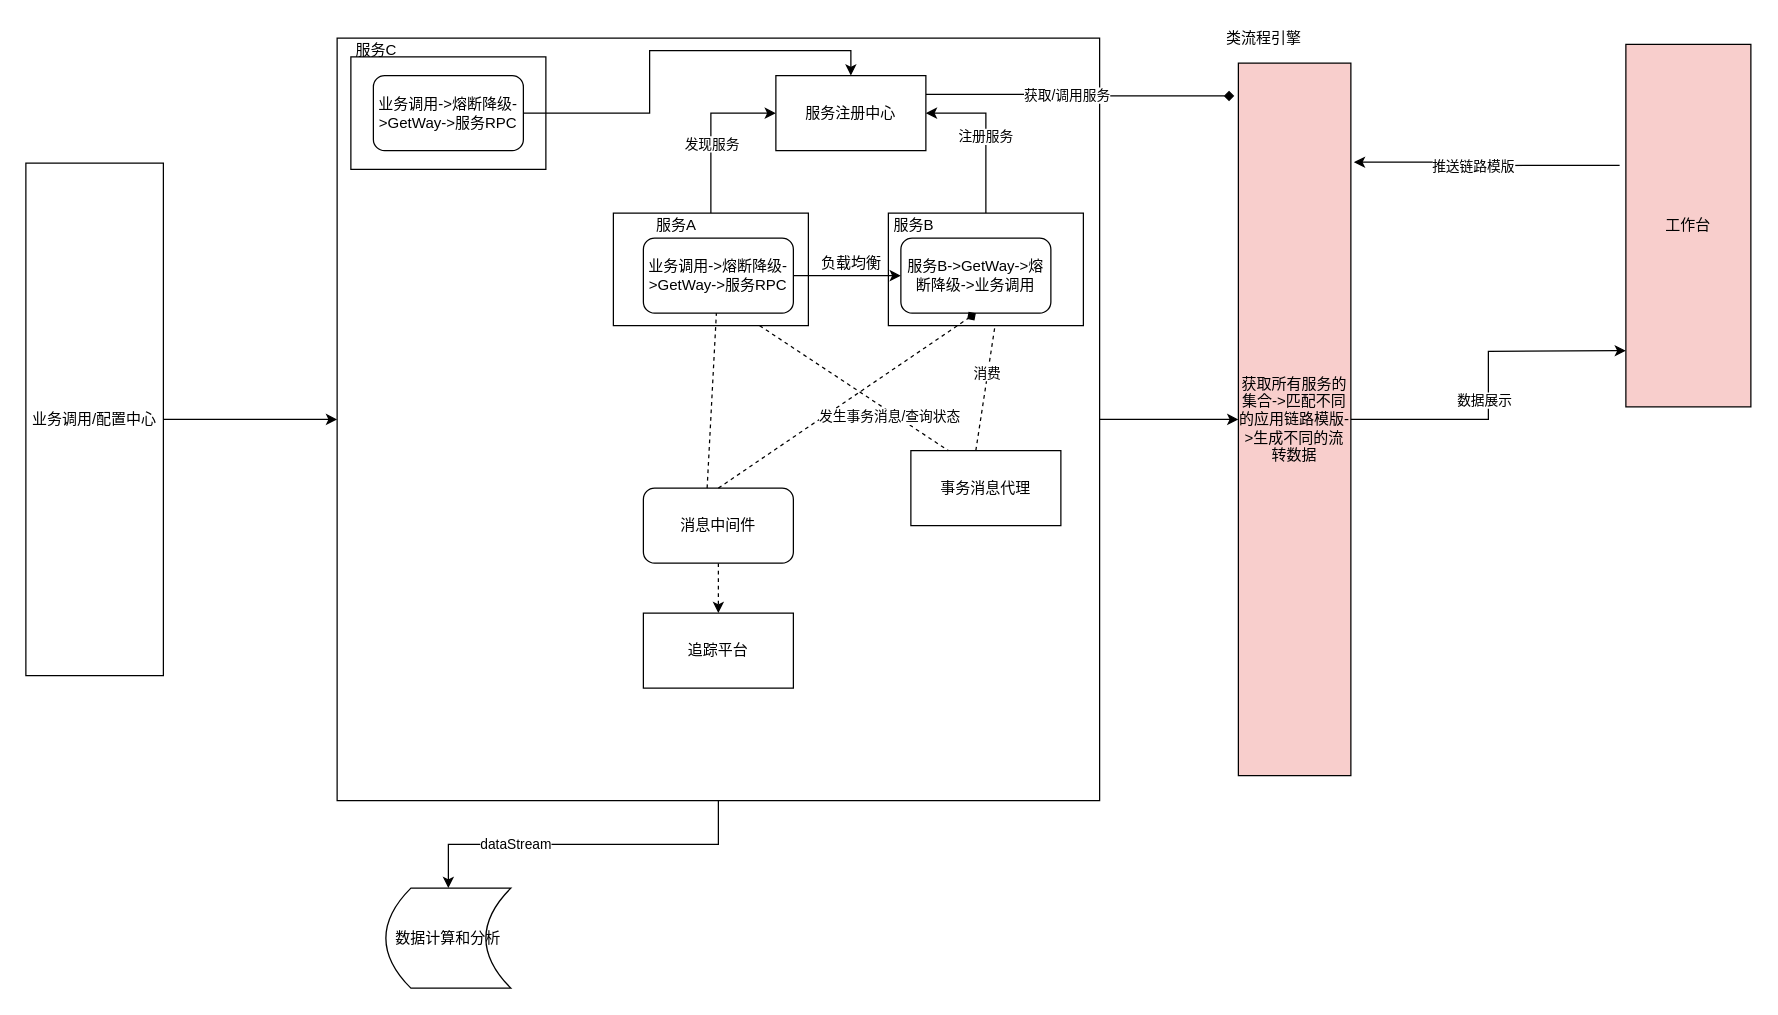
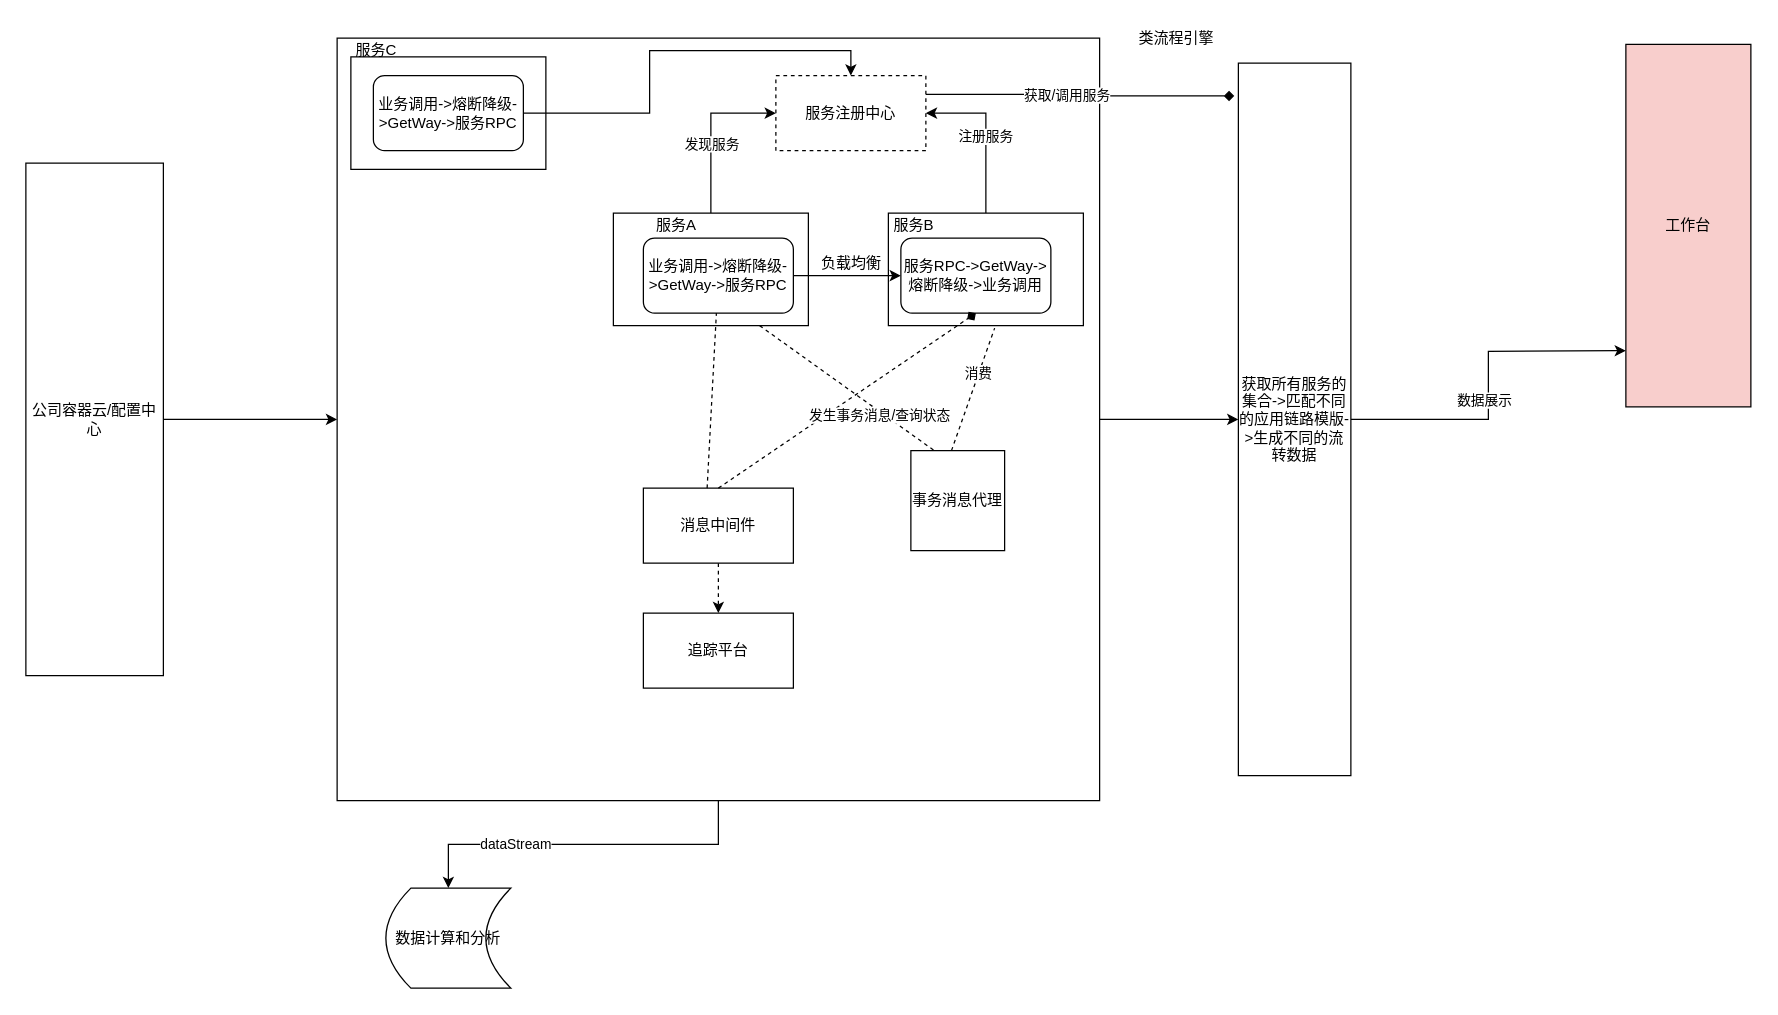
node "类流程引擎": moved (1263, 38) -> (1176, 38)
node "服务注册中心": style solid -> dashed
edge "工作台" -> "获取所有服务的集合->匹配不同的应用链路模版->生成不同的流转数据": removed, label "推送链路模版"
node "服务B->GetWay->熔断降级->业务调用": label "服务B->GetWay->熔断降级->业务调用" -> "服务RPC->GetWay->熔断降级->业务调用"
node "业务调用/配置中心": label "业务调用/配置中心" -> "公司容器云/配置中心"
node "获取所有服务的集合->匹配不同的应用链路模版->生成不同的流转数据": fillcolor #f8cecc -> #ffffff
node "事务消息代理": size 150x75 -> 94x100
node "消息中间件": shape rounded rectangle -> rectangle
